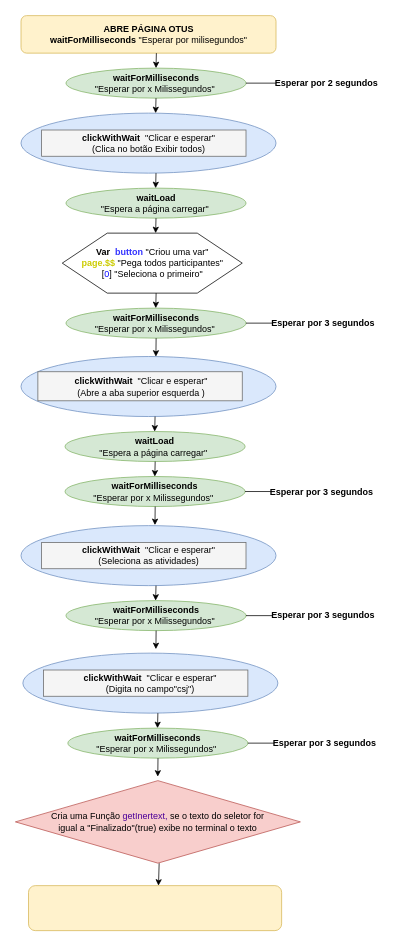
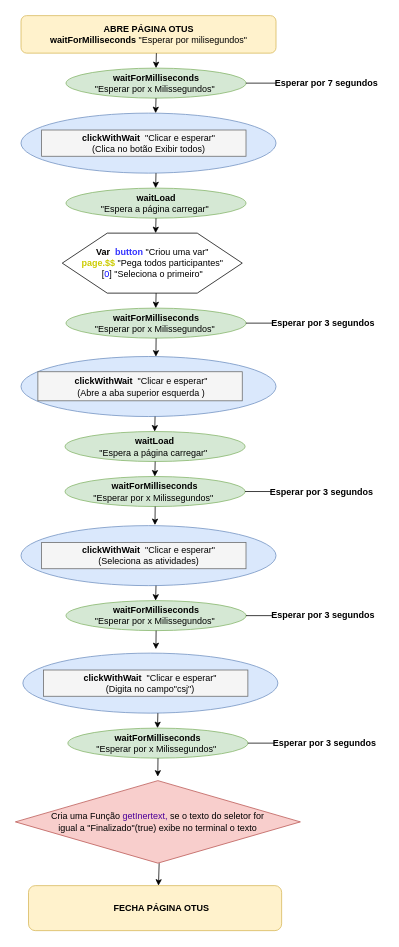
node "Esperar por 2 segundos": label "Esperar por 2 segundos" -> "Esperar por 7 segundos"
node "FECHA PÁGINA OTUS": added
